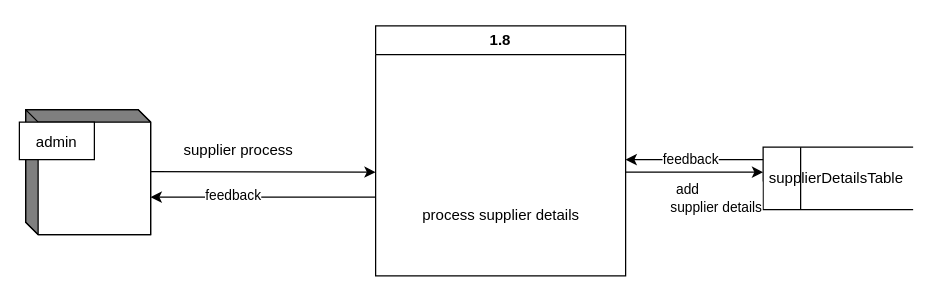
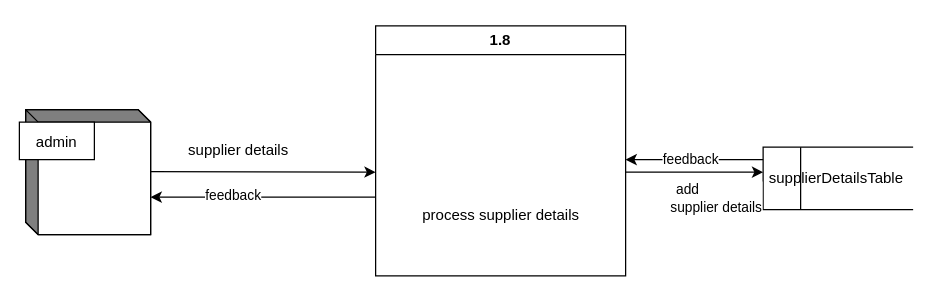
node "supplier process": label "supplier process" -> "supplier details"
